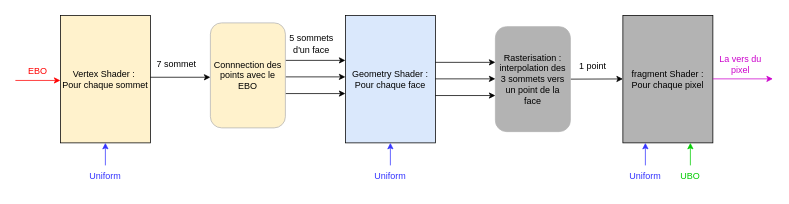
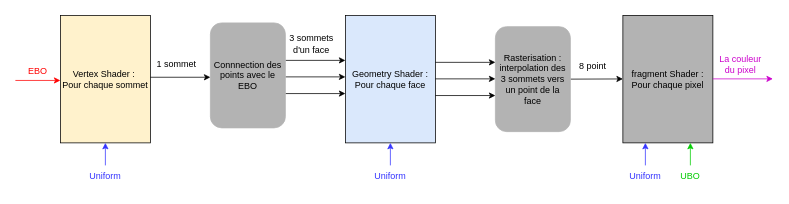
node "5 sommets d'un face": label "5 sommets d'un face" -> "3 sommets d'un face"
node "7 sommet": label "7 sommet" -> "1 sommet"
node "La vers du pixel": label "La vers du pixel" -> "La couleur du pixel"
node "1 point": label "1 point" -> "8 point"
node "Connnection des points avec le EBO": fillcolor #fff2cc -> #b3b3b3
